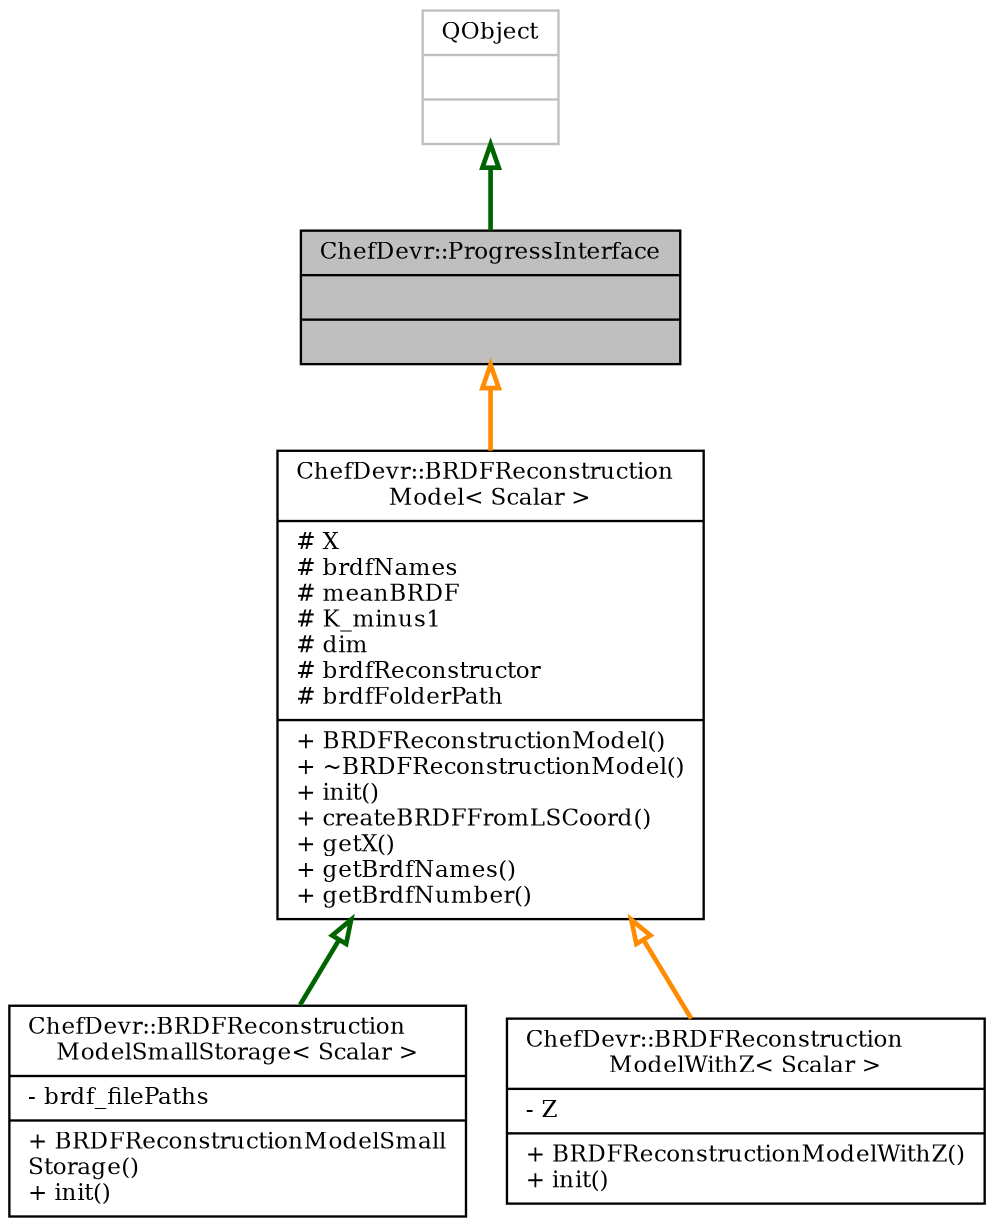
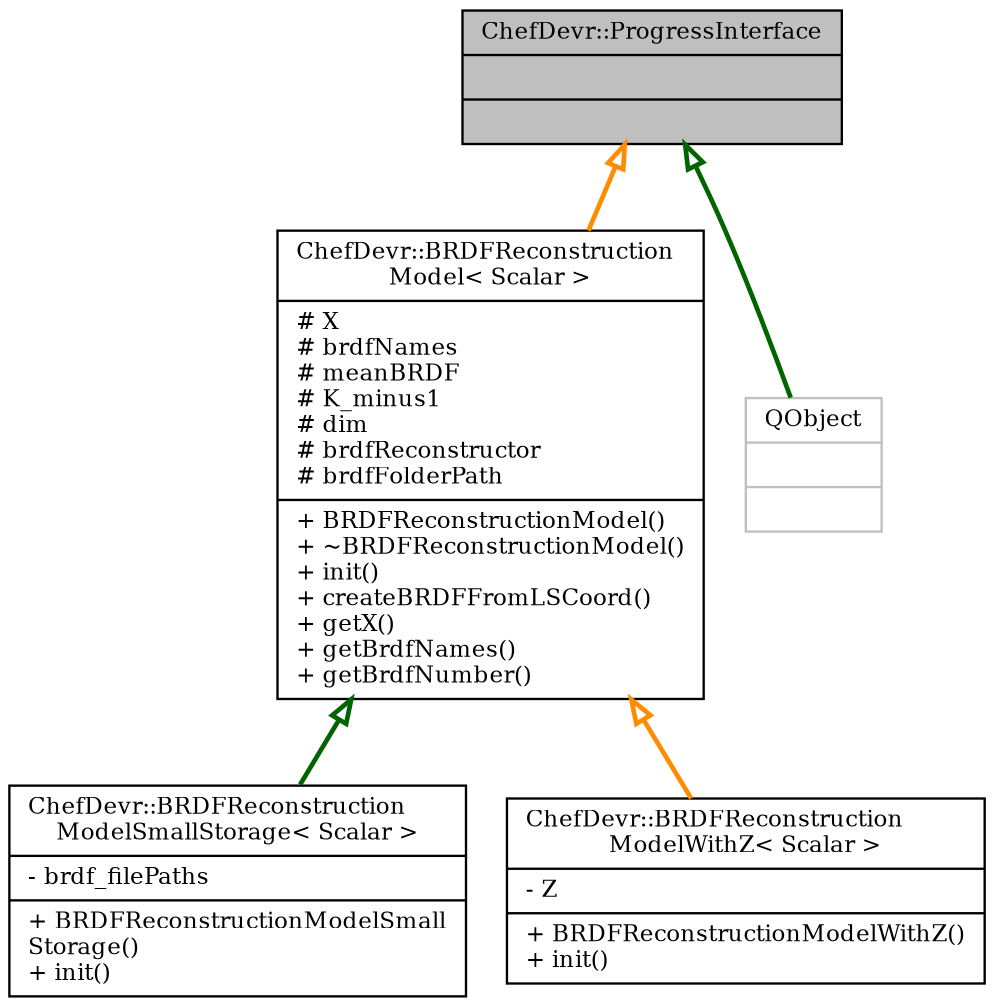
edge "ChefDevr::ProgressInterface" -> "QObject": reversed
